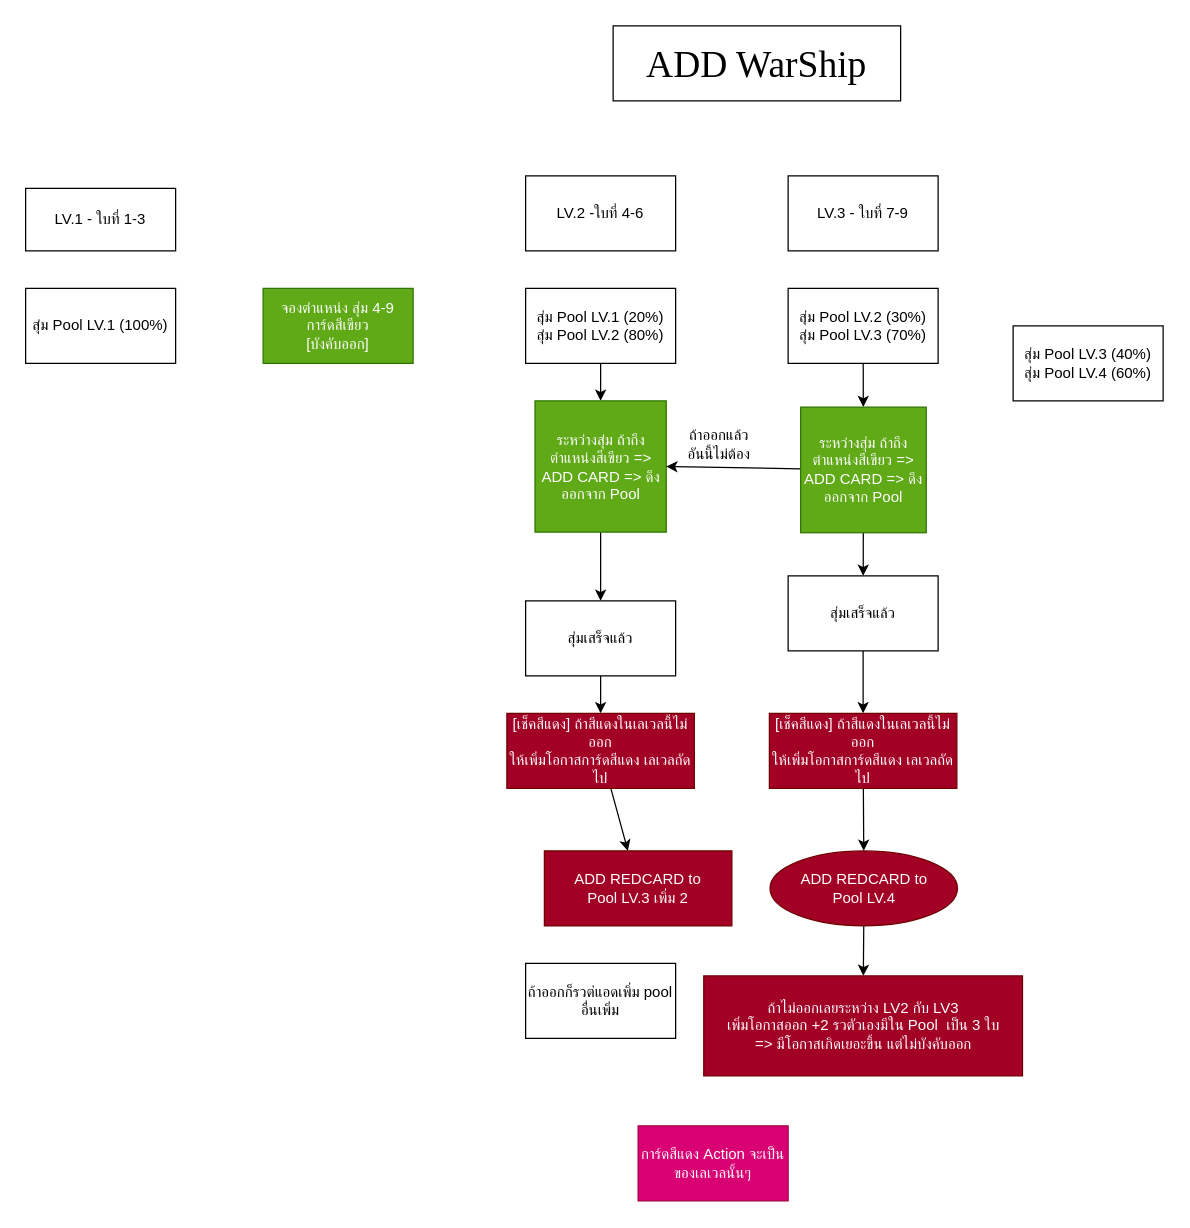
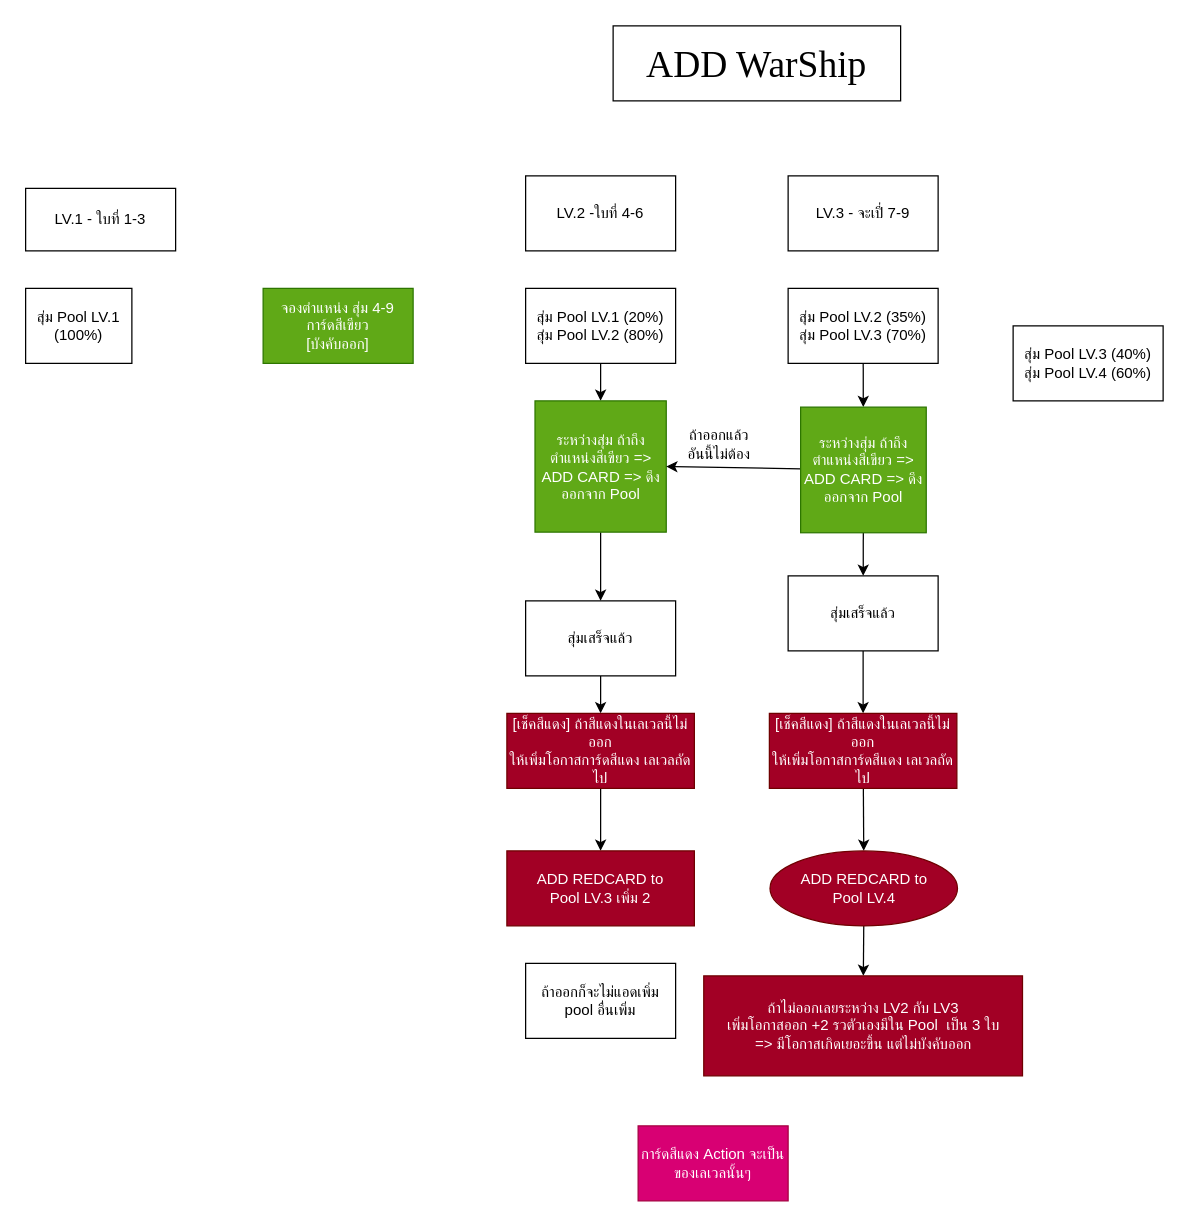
node "LV.3 - ใบที่ 7-9": label "LV.3 - ใบที่ 7-9" -> "LV.3 - จะเปี่ 7-9"
node "สุ่ม Pool LV.1 (100%)": size 150x75 -> 106x75
node "สุ่ม Pool LV.2 (30%) สุ่ม Pool LV.3 (70%)": label "สุ่ม Pool LV.2 (30%) สุ่ม Pool LV.3 (70%)" -> "สุ่ม Pool LV.2 (35%) สุ่ม Pool LV.3 (70%)"
node "ADD REDCARD to Pool LV.3 เพิ่ม 2": moved (638, 888) -> (601, 888)
node "ถ้าออกก็รวต่แอดเพิ่ม pool อื่นเพิ่ม": label "ถ้าออกก็รวต่แอดเพิ่ม pool อื่นเพิ่ม" -> "ถ้าออกก็จะไม่แอดเพิ่ม pool อื่นเพิ่ม"
